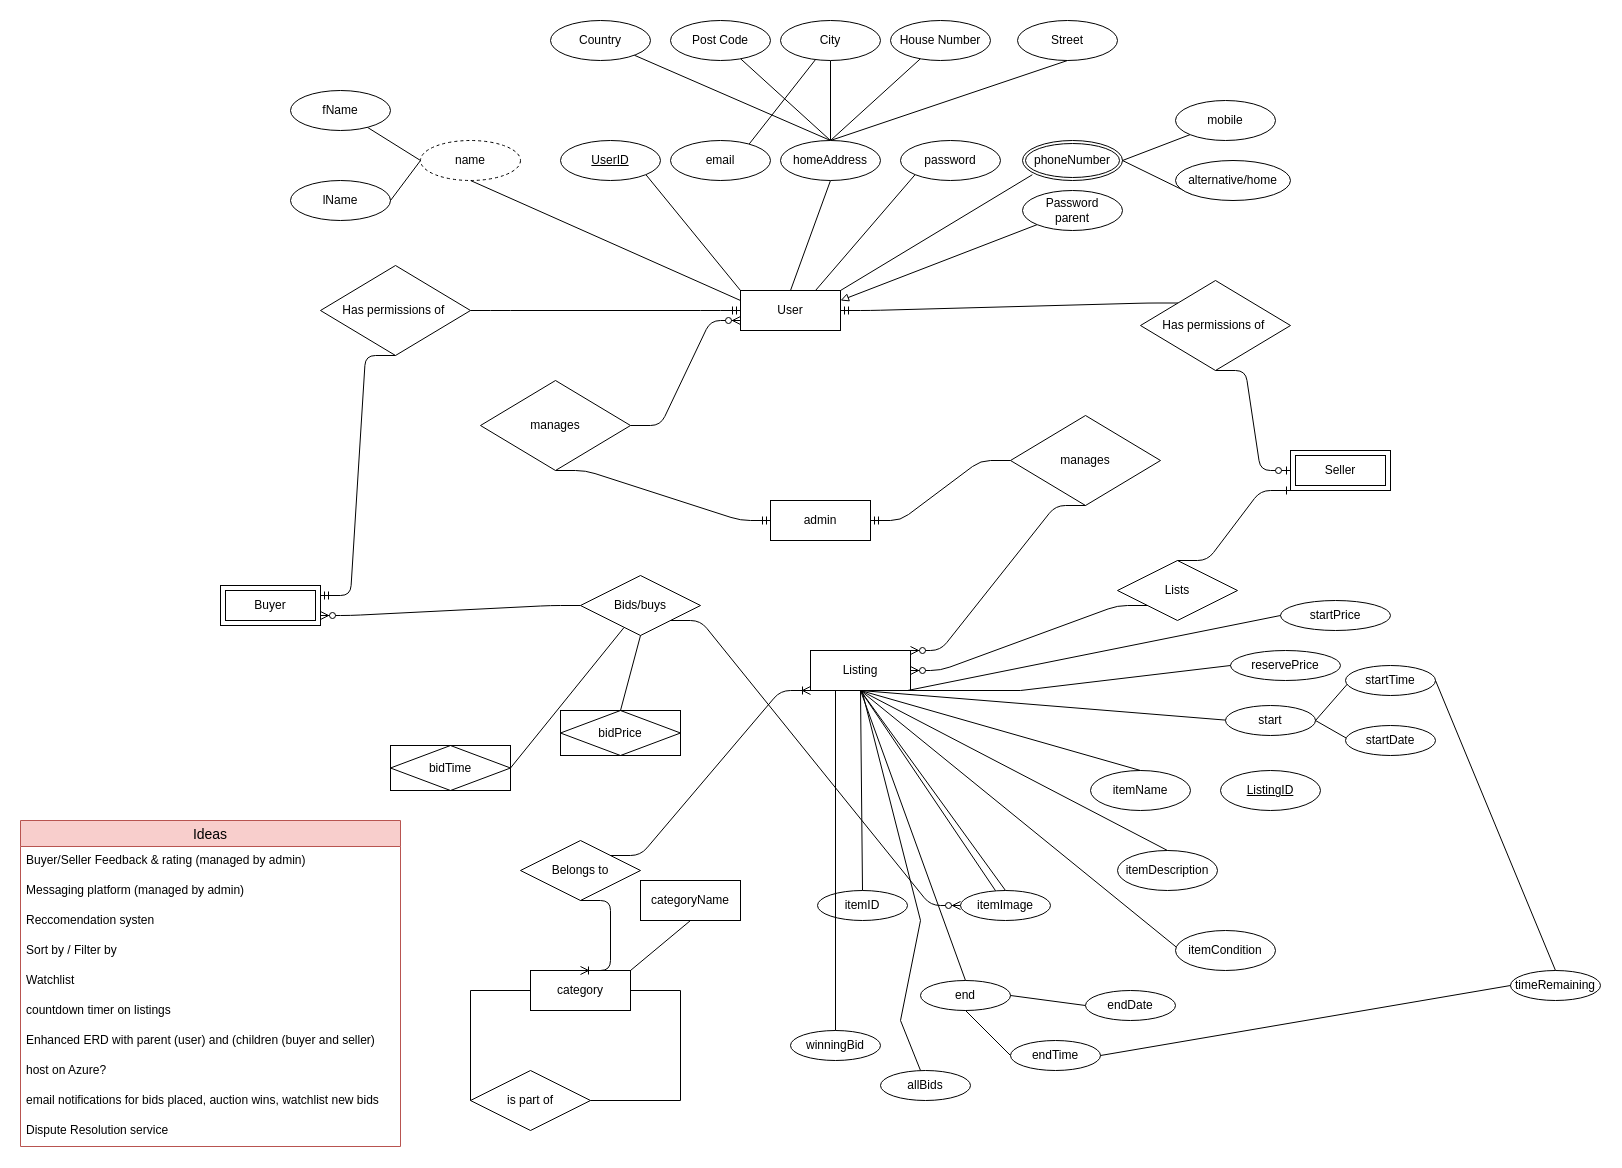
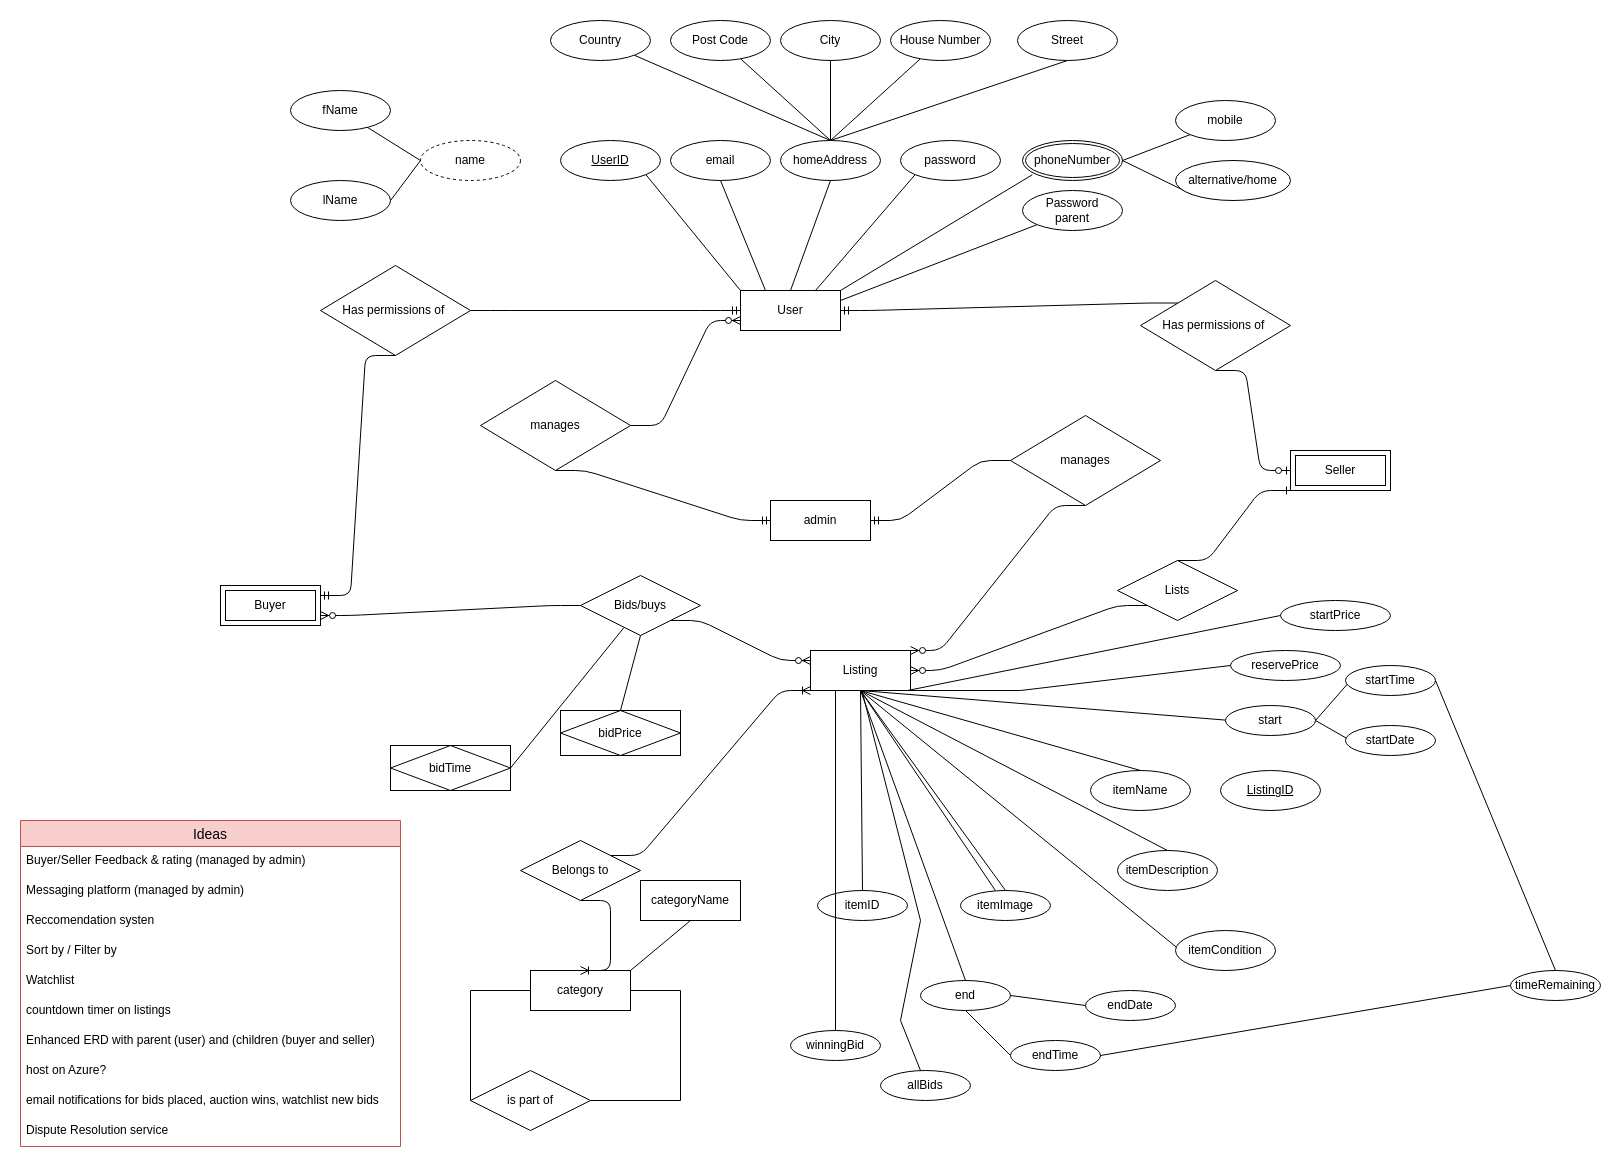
edge "City" -- "email": now "User" -- "email"
edge "name" -- "User": removed
edge "Password parent" -> "User": arrowhead block -> none
edge "Bids/buys" -> "itemImage": now "Bids/buys" -> "Listing"
